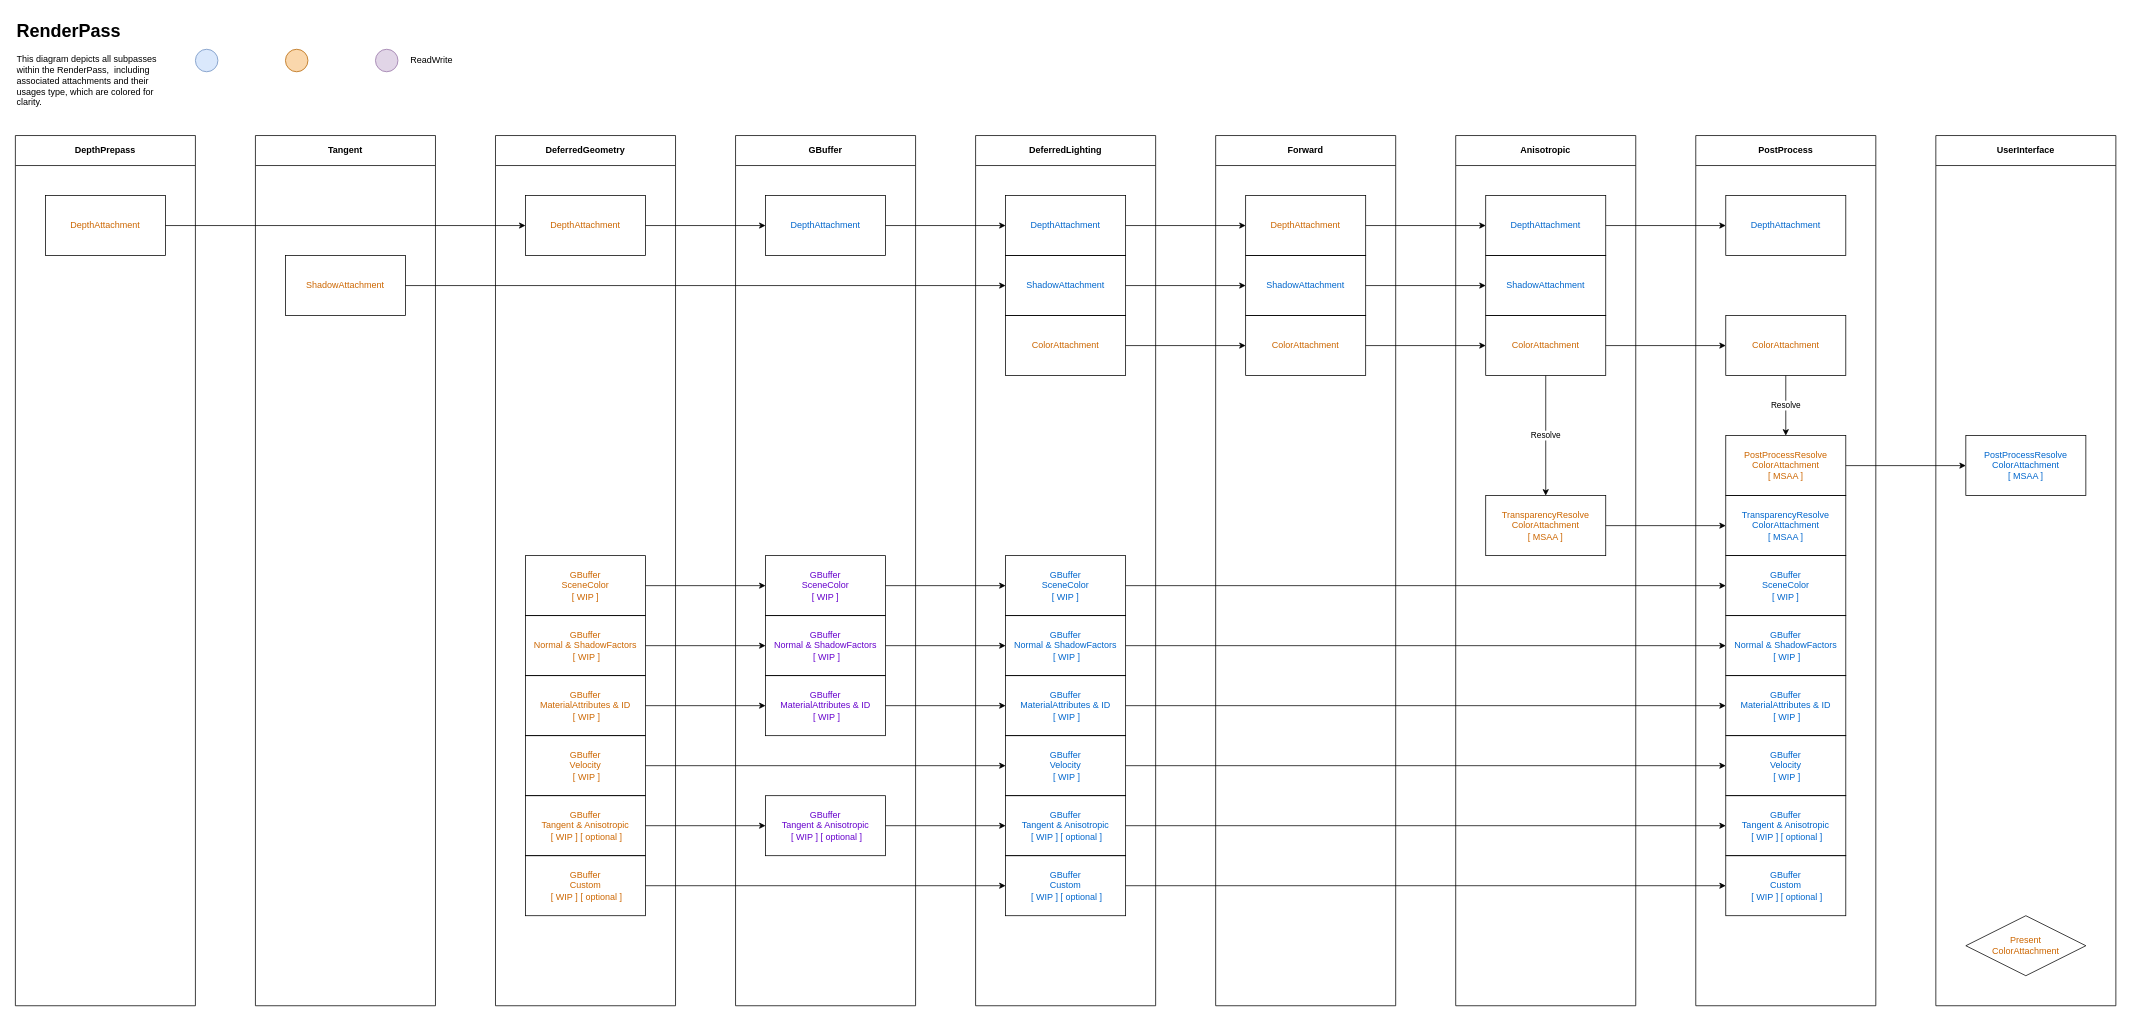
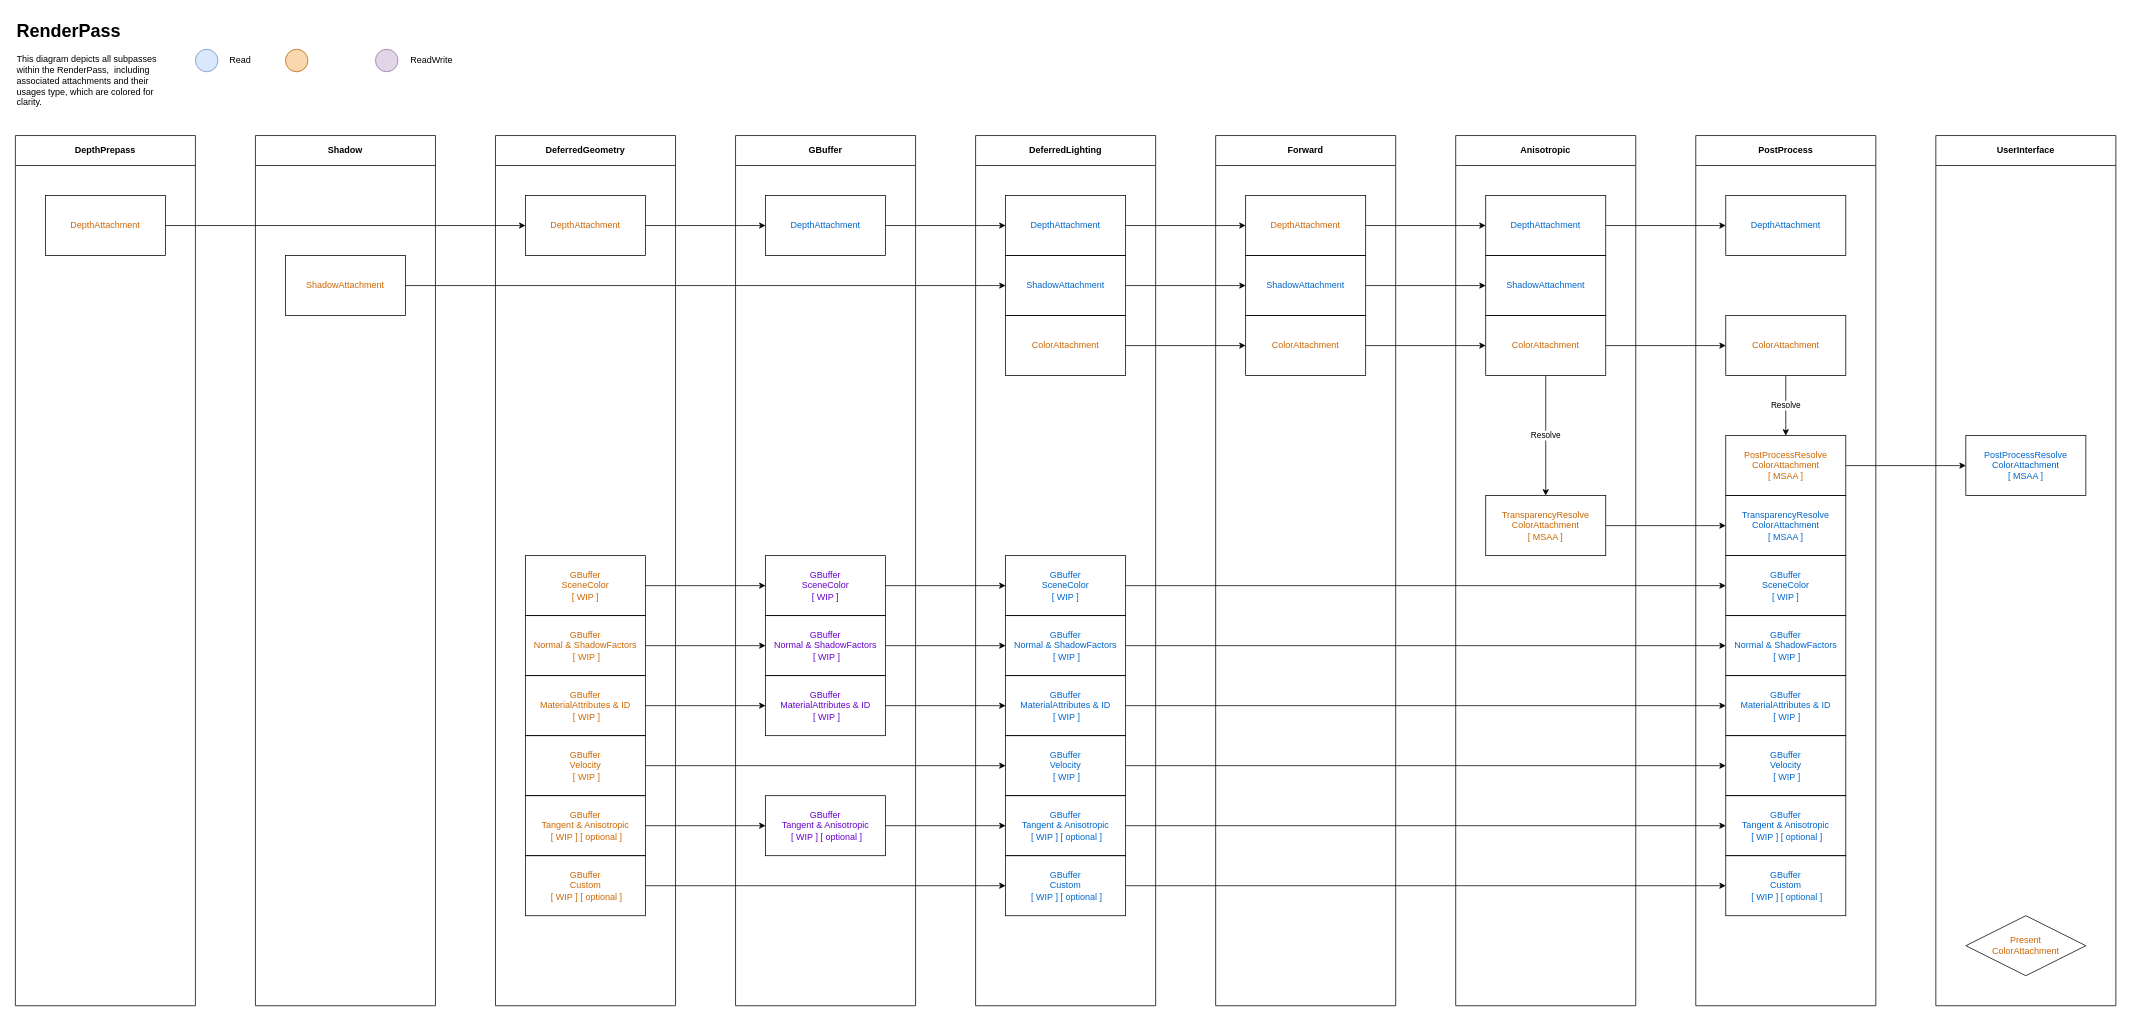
node "Read": added
node "Tangent": label "Tangent" -> "Shadow"
